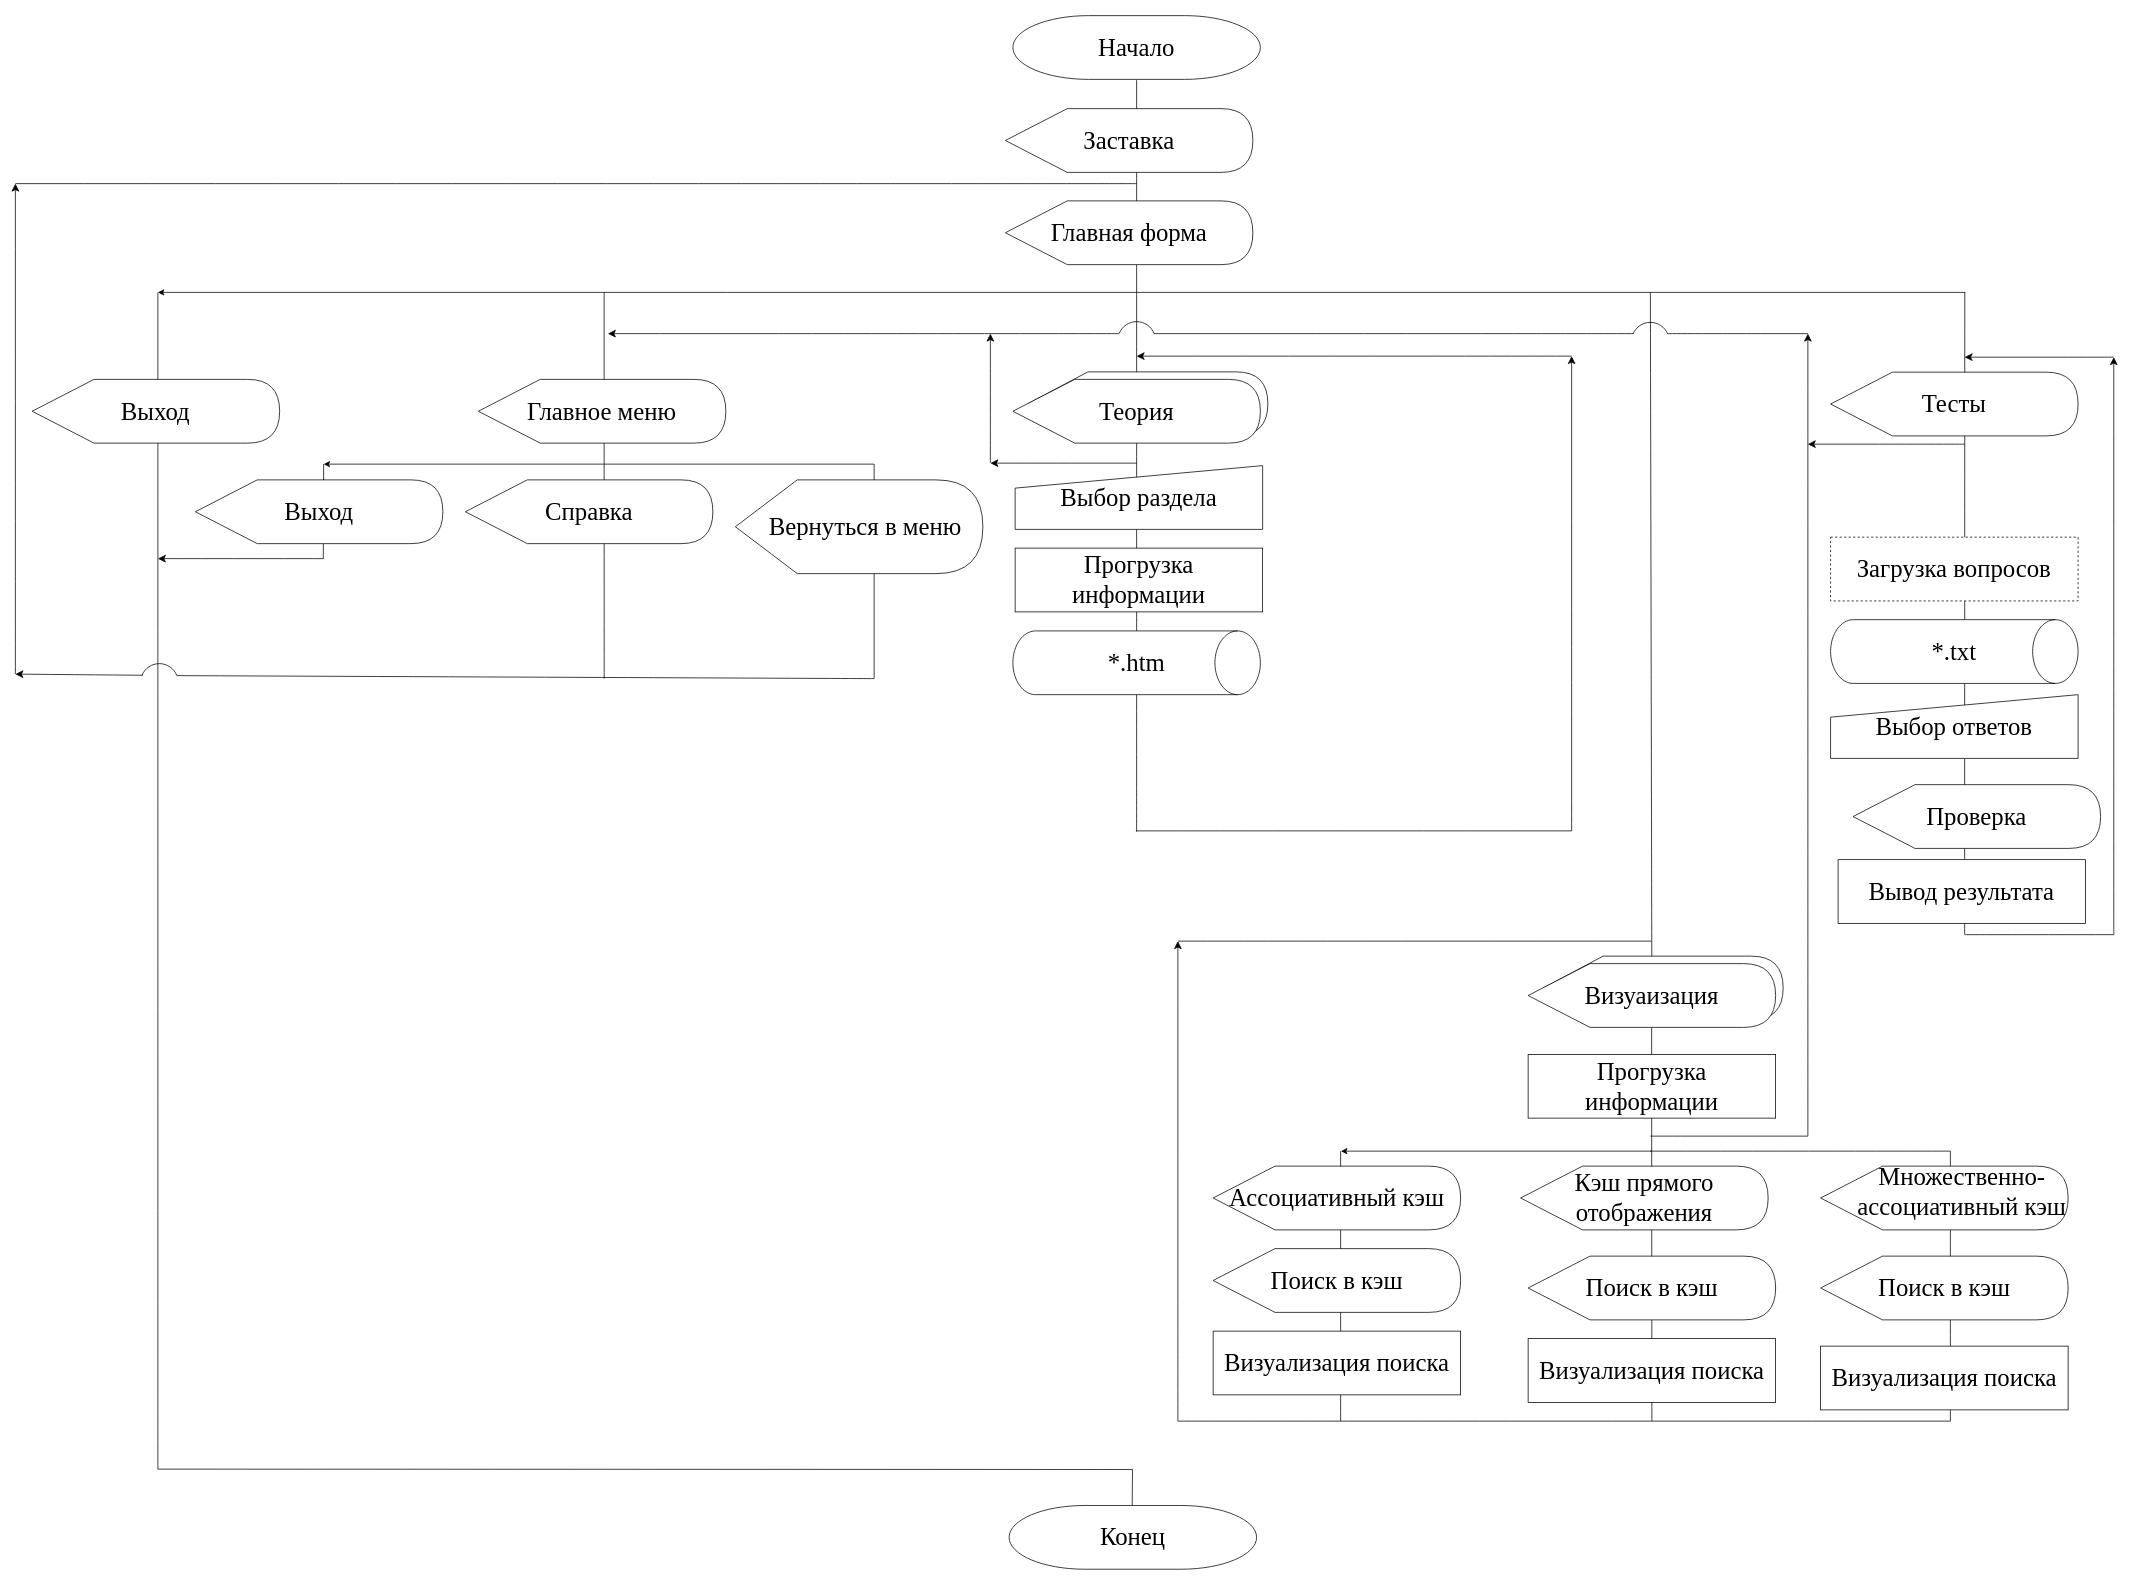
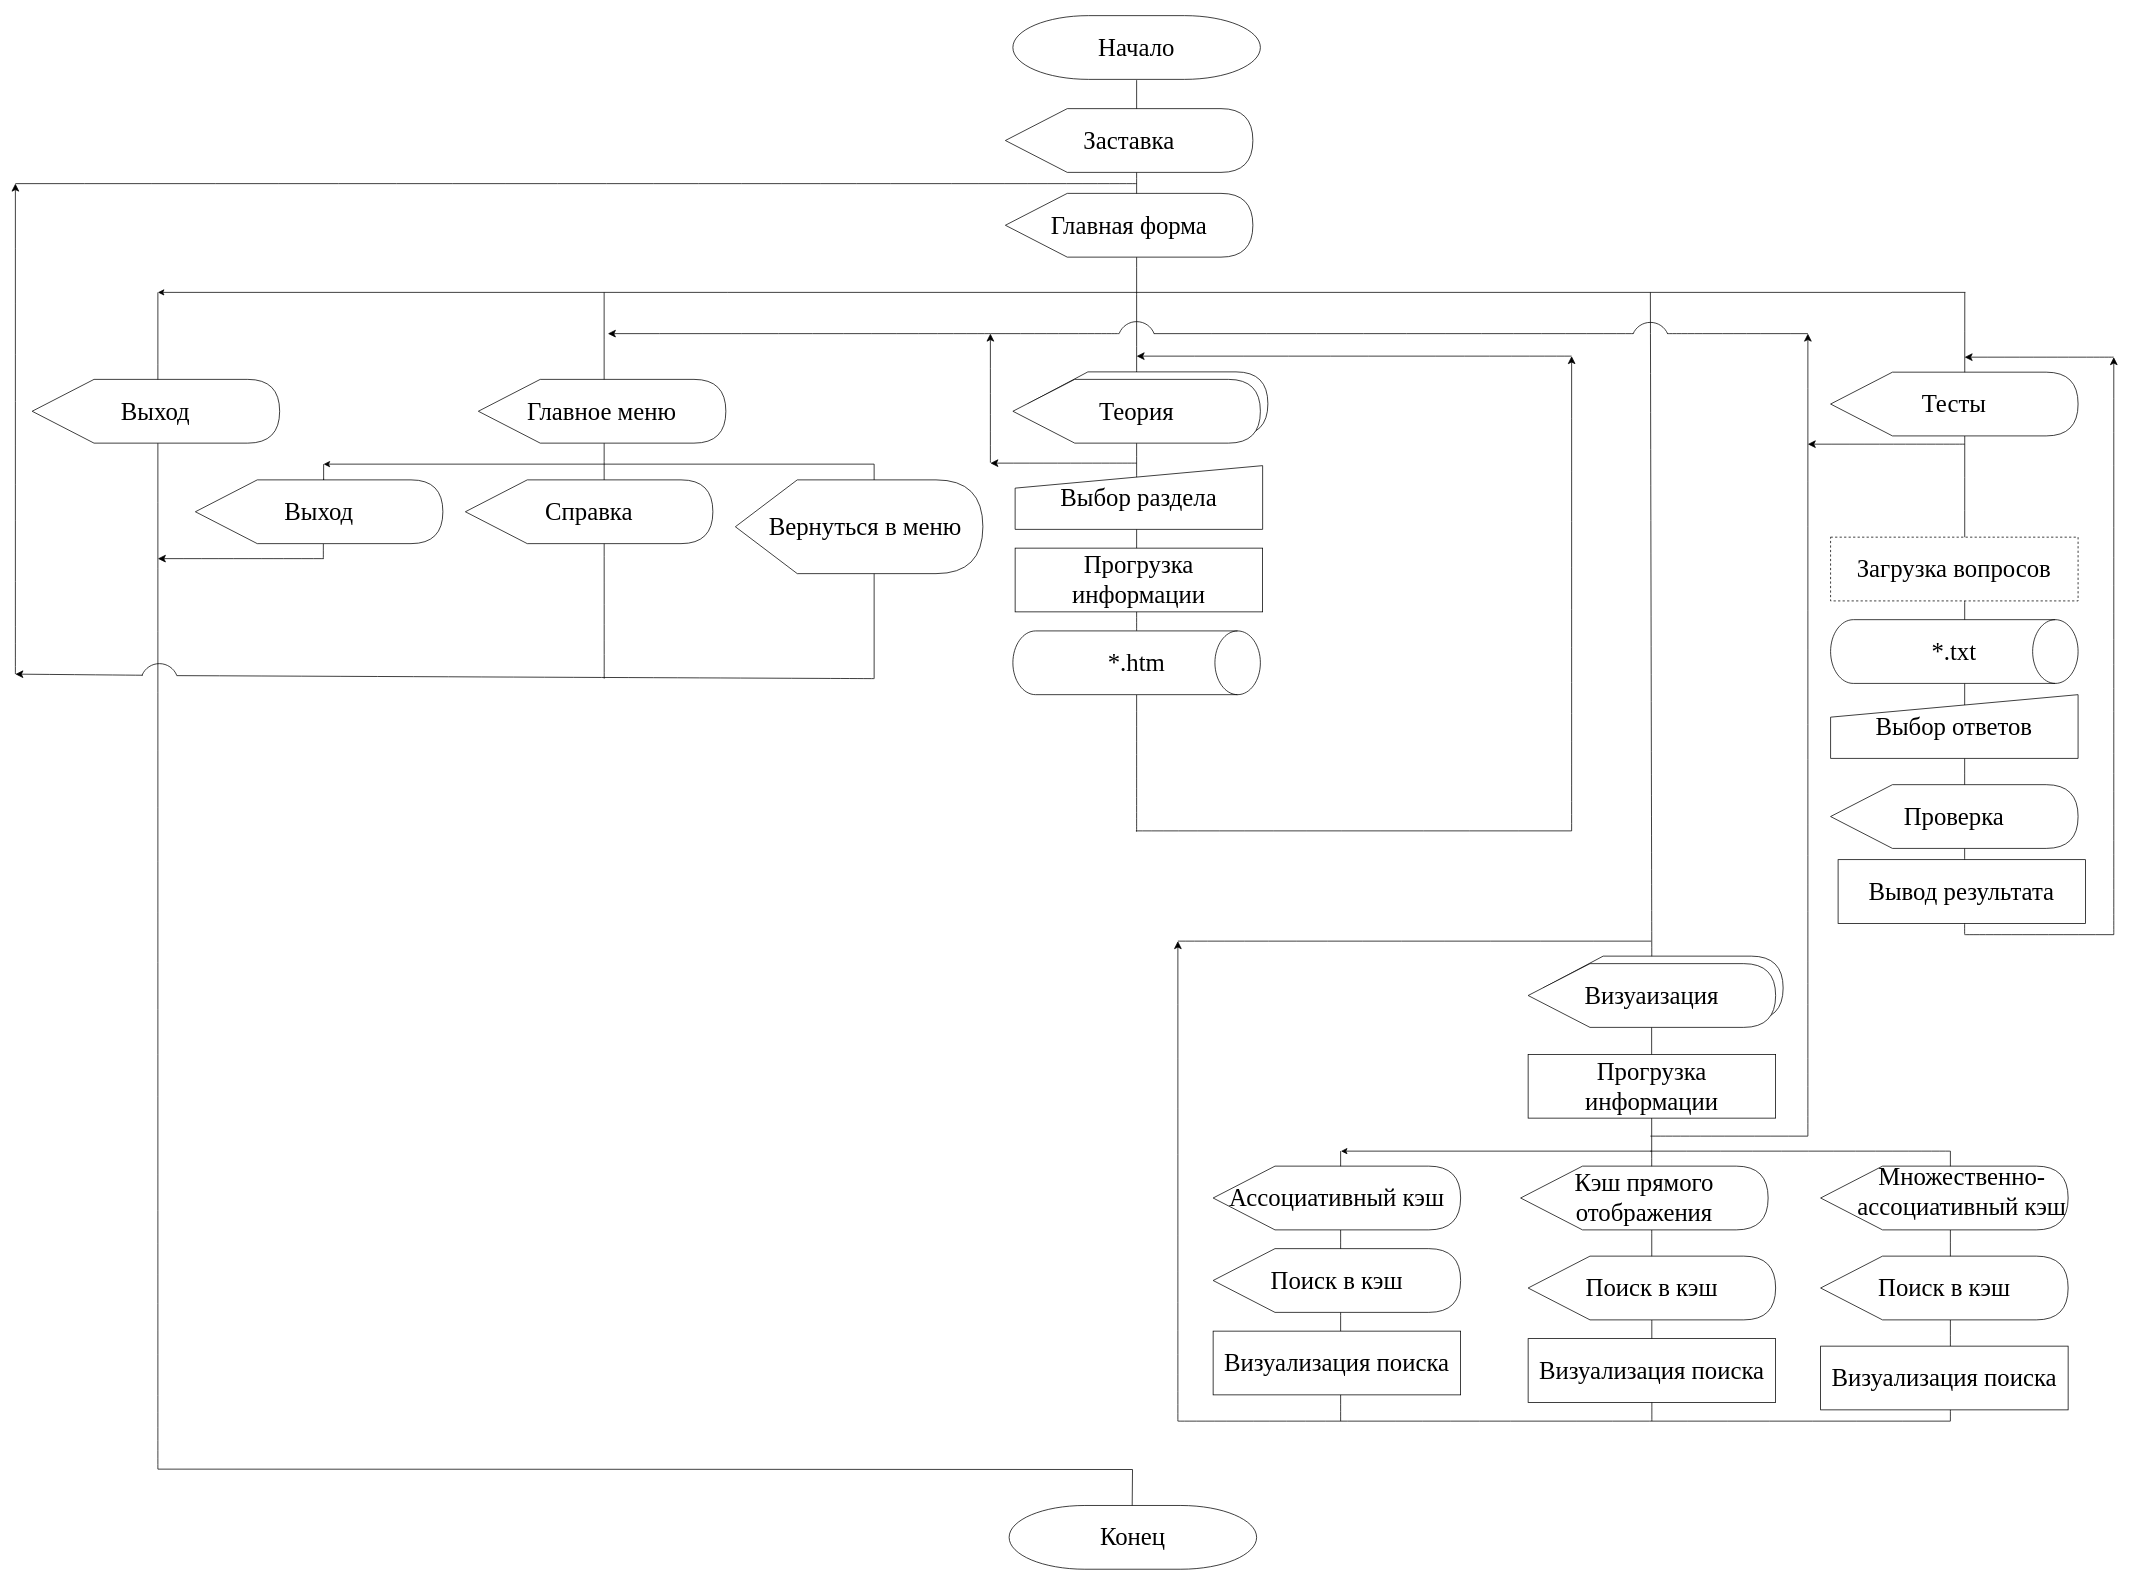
node "Главная форма": moved (1129, 233) -> (1129, 225)
node "Проверка": moved (1977, 816) -> (1954, 816)
